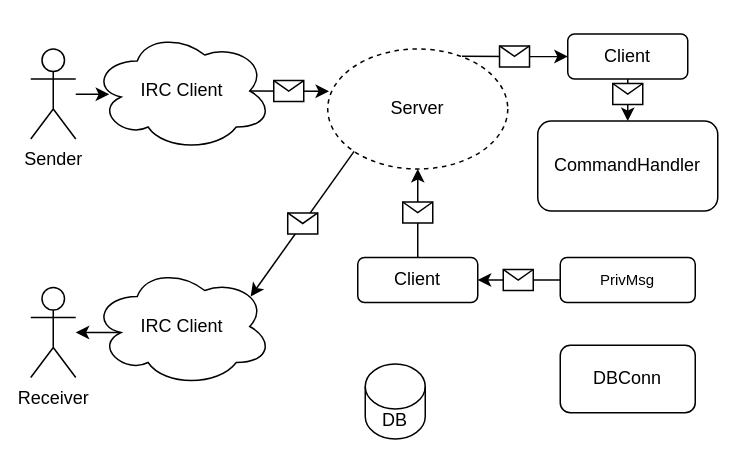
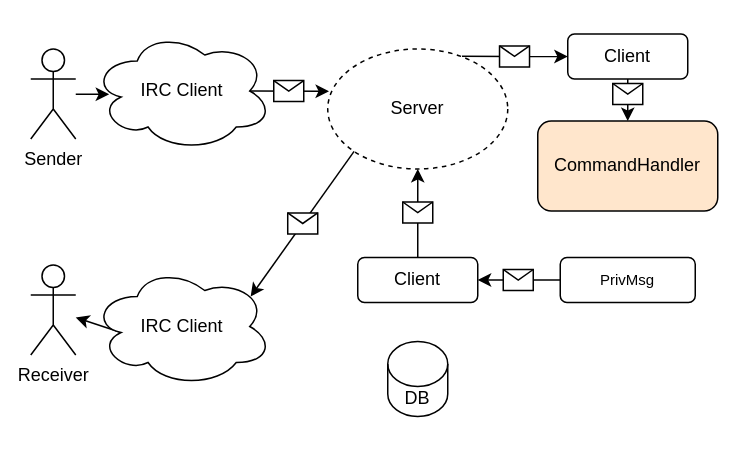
node "CommandHandler": fillcolor #ffffff -> #ffe6cc
node "Receiver": moved (53, 332) -> (53, 310)
node "DBConn": removed
node "DB": moved (395, 401) -> (418, 379)
